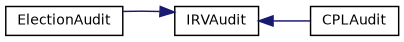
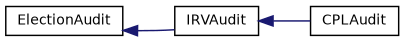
edge "ElectionAudit" -> "IRVAudit": reversed
